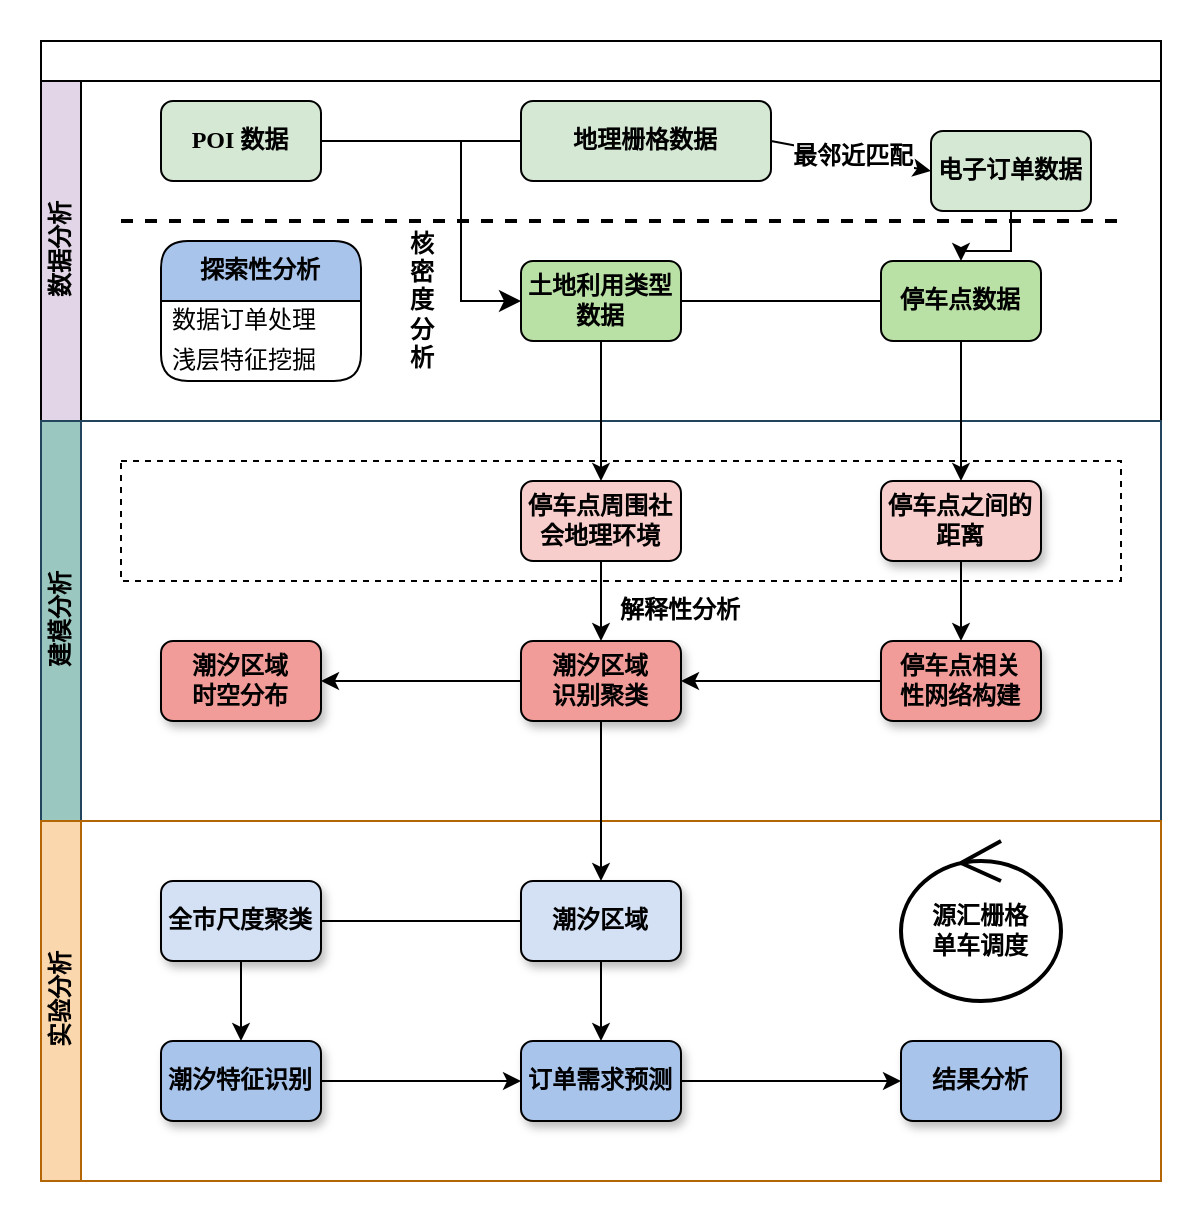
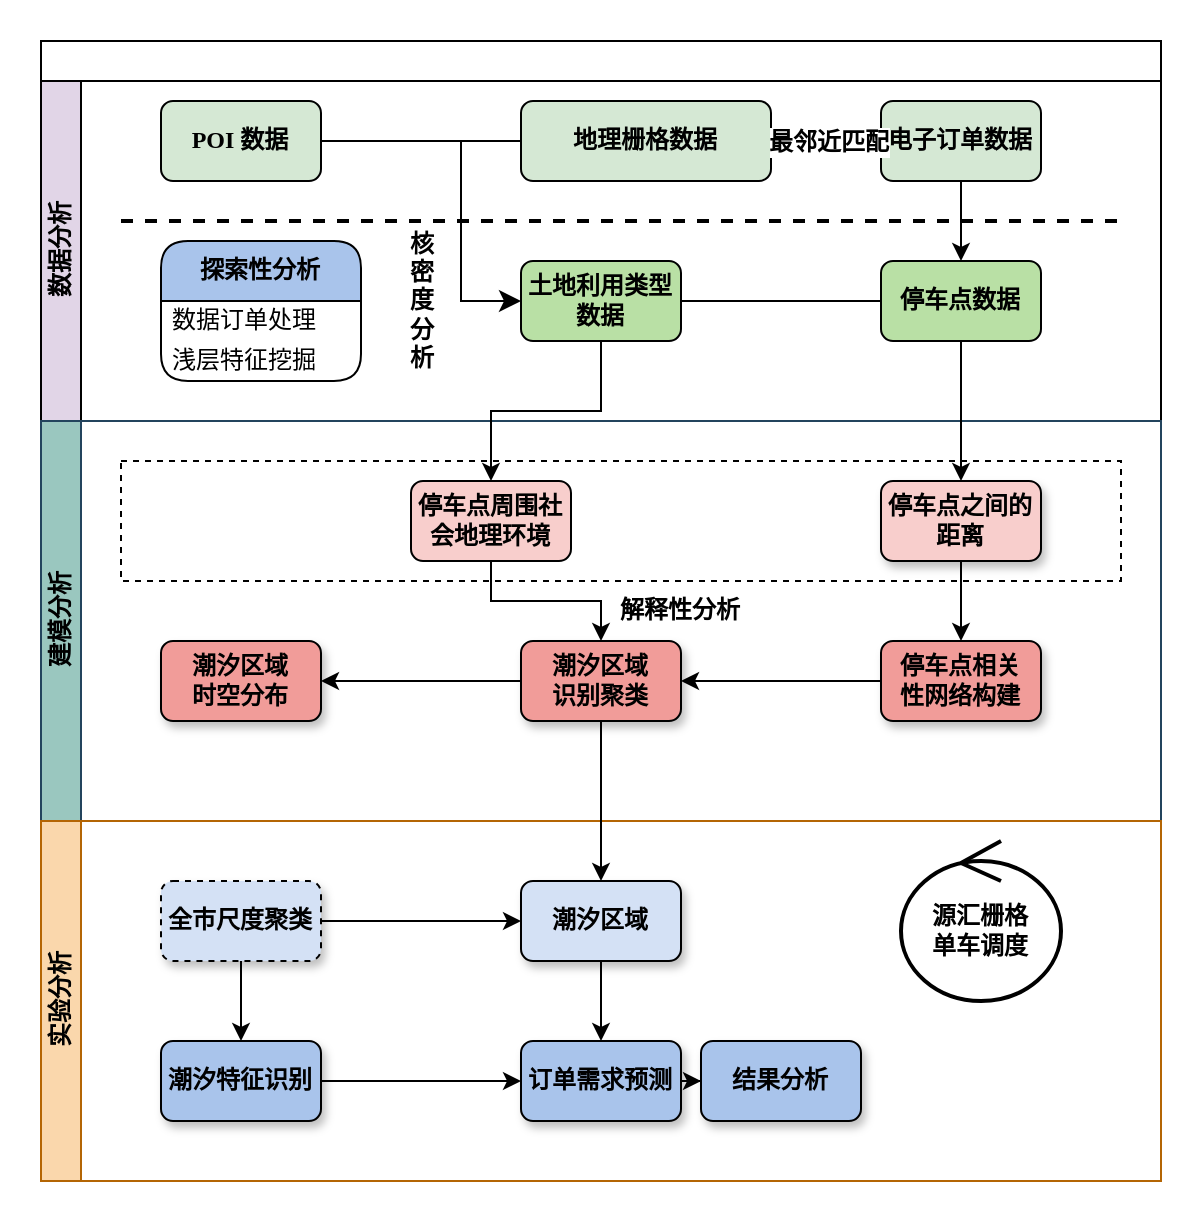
node "电子订单数据": moved (1011, 171) -> (961, 141)
node "停车点周围社会地理环境": moved (601, 521) -> (491, 521)
node "全市尺度聚类": style solid -> dashed
edge "全市尺度聚类" -- "潮汐区域": arrowhead none -> classic
node "结果分析": moved (981, 1081) -> (781, 1081)
